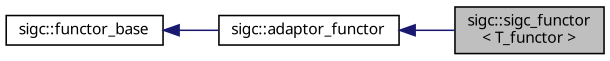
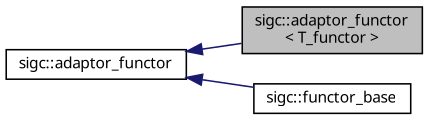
edge "sigc::adaptor_functor" -> "sigc::functor_base": reversed
node "sigc::sigc_functor < T_functor >": label "sigc::sigc_functor < T_functor >" -> "sigc::adaptor_functor < T_functor >"
